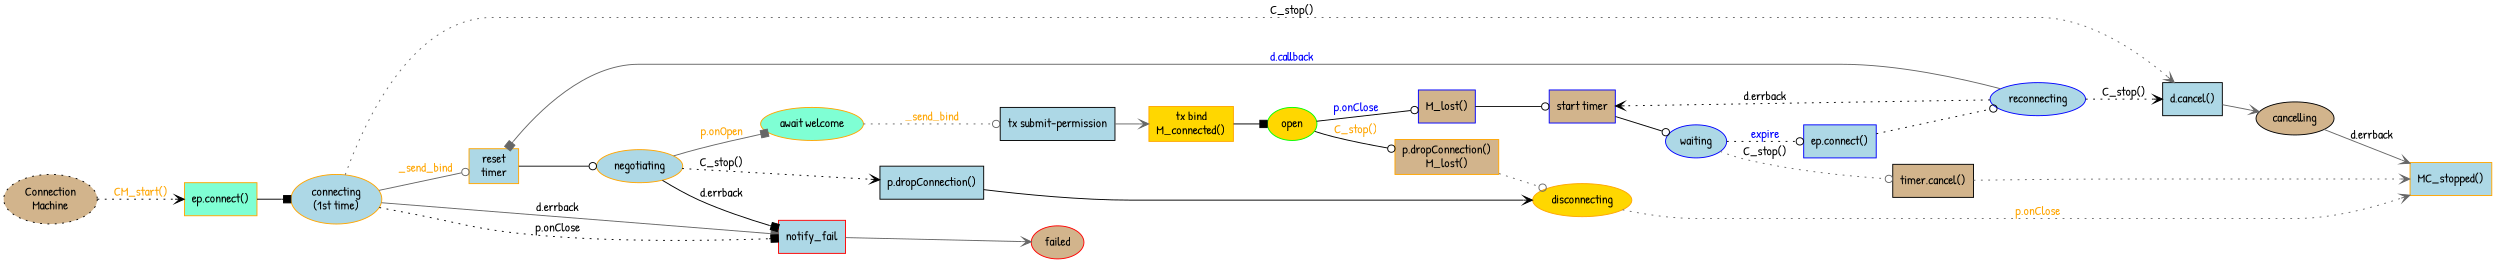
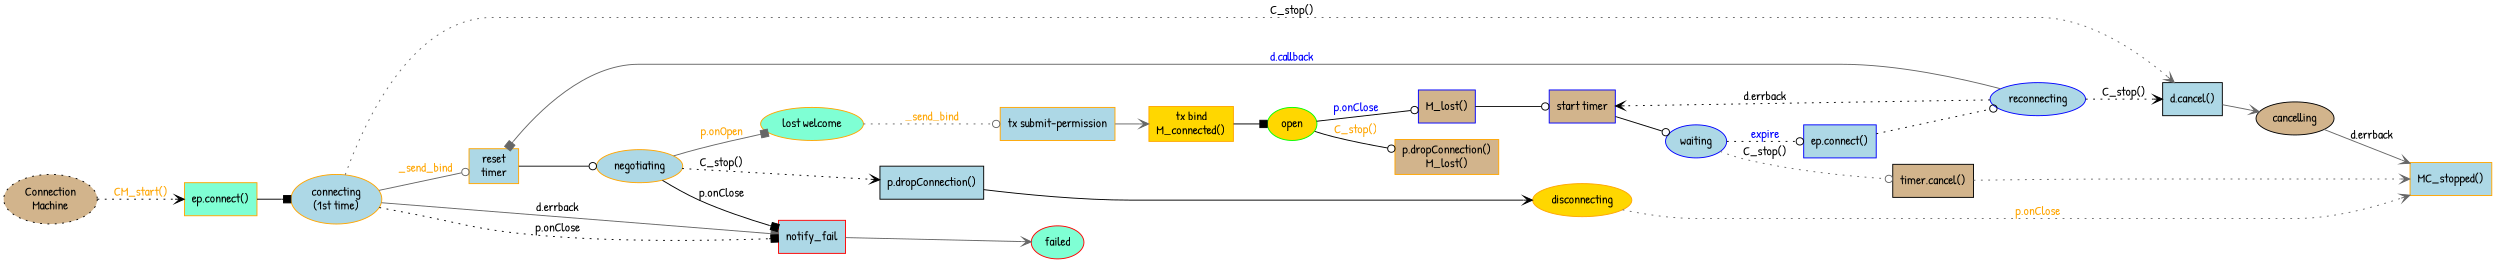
node "await welcome": label "await welcome" -> "lost welcome"
node "tx submit-permission": color black -> orange
edge "p.dropConnection() M_lost()" -> "disconnecting": removed
edge "negotiating" -> "notify_fail": label "d.errback" -> "p.onClose"
node "failed": fillcolor tan -> aquamarine
